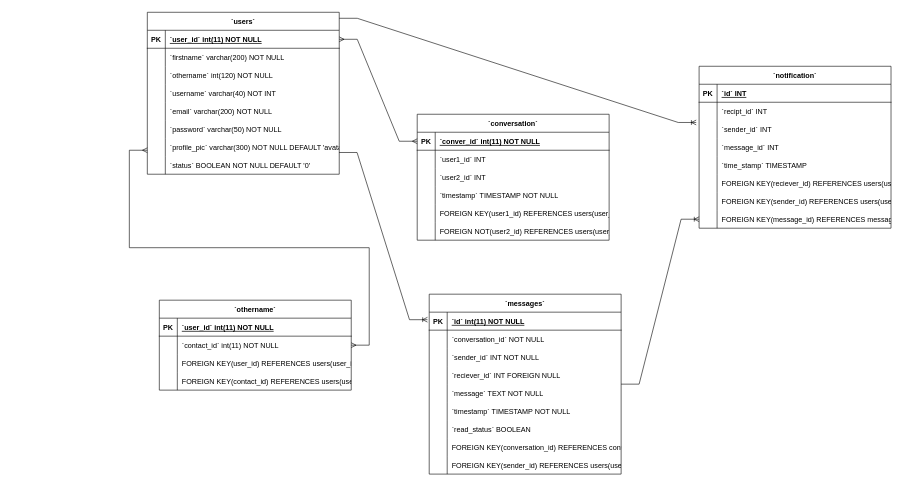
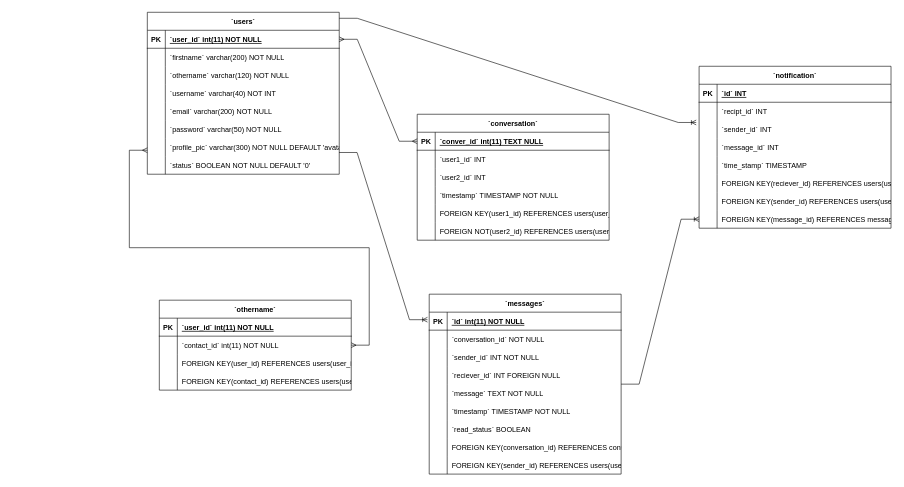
node "`othername` int(120) NOT NULL": label "`othername` int(120) NOT NULL" -> "`othername` varchar(120) NOT NULL"
node "`conver_id` int(11) NOT NULL": label "`conver_id` int(11) NOT NULL" -> "`conver_id` int(11) TEXT NULL"
